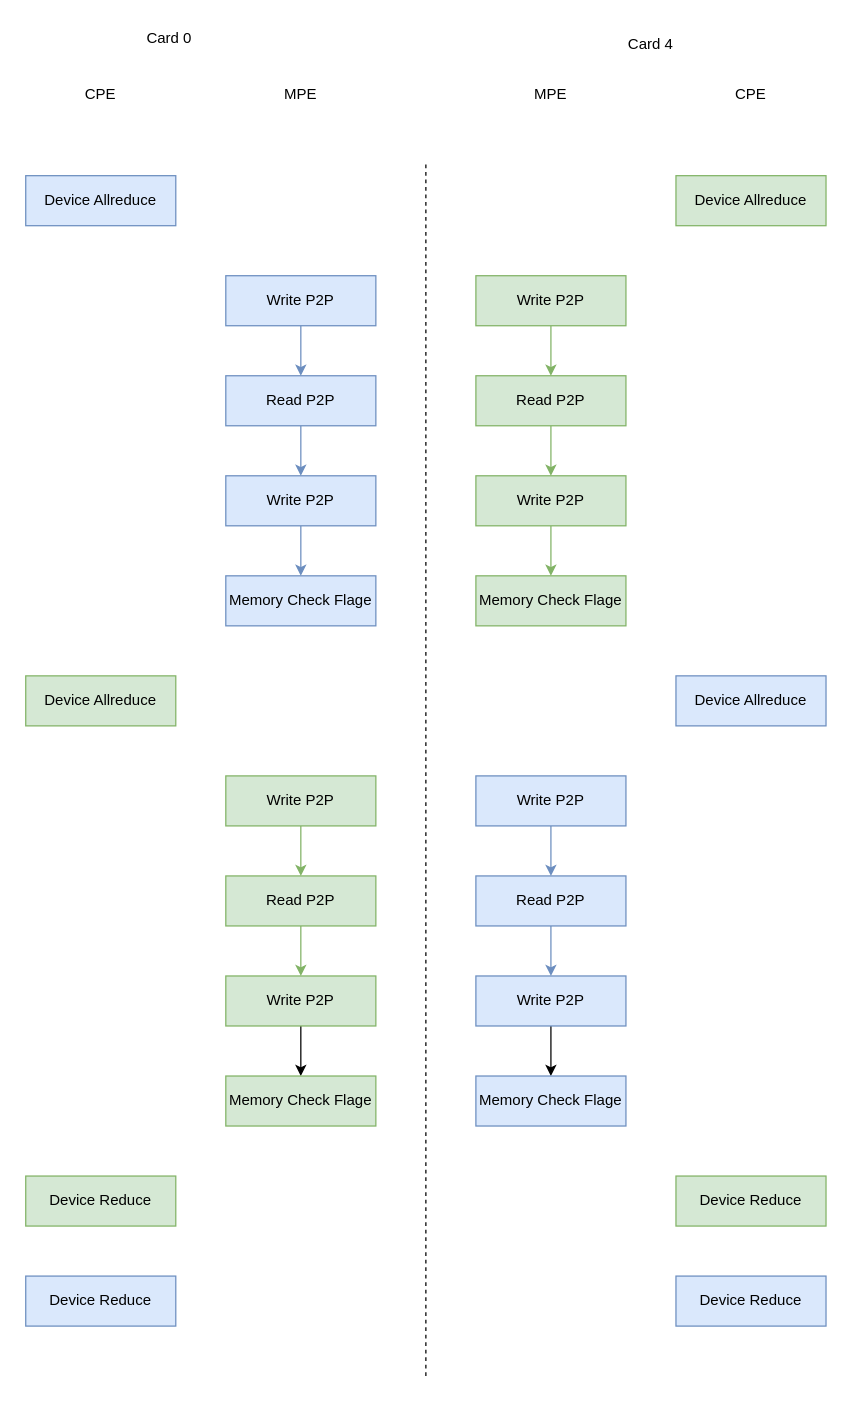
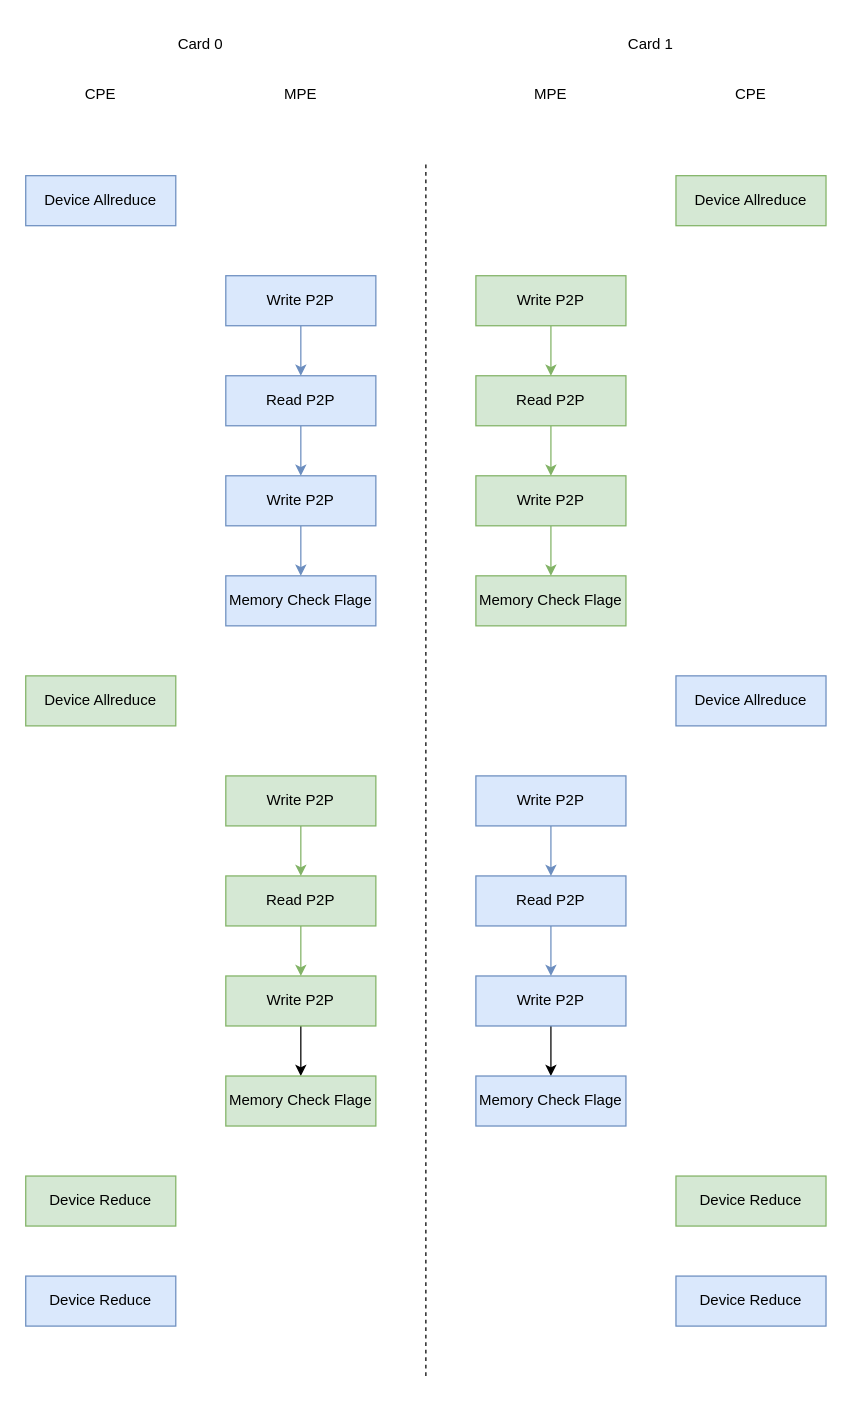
node "Card 0": moved (169, 38) -> (201, 44)
node "Card 4": label "Card 4" -> "Card 1"
